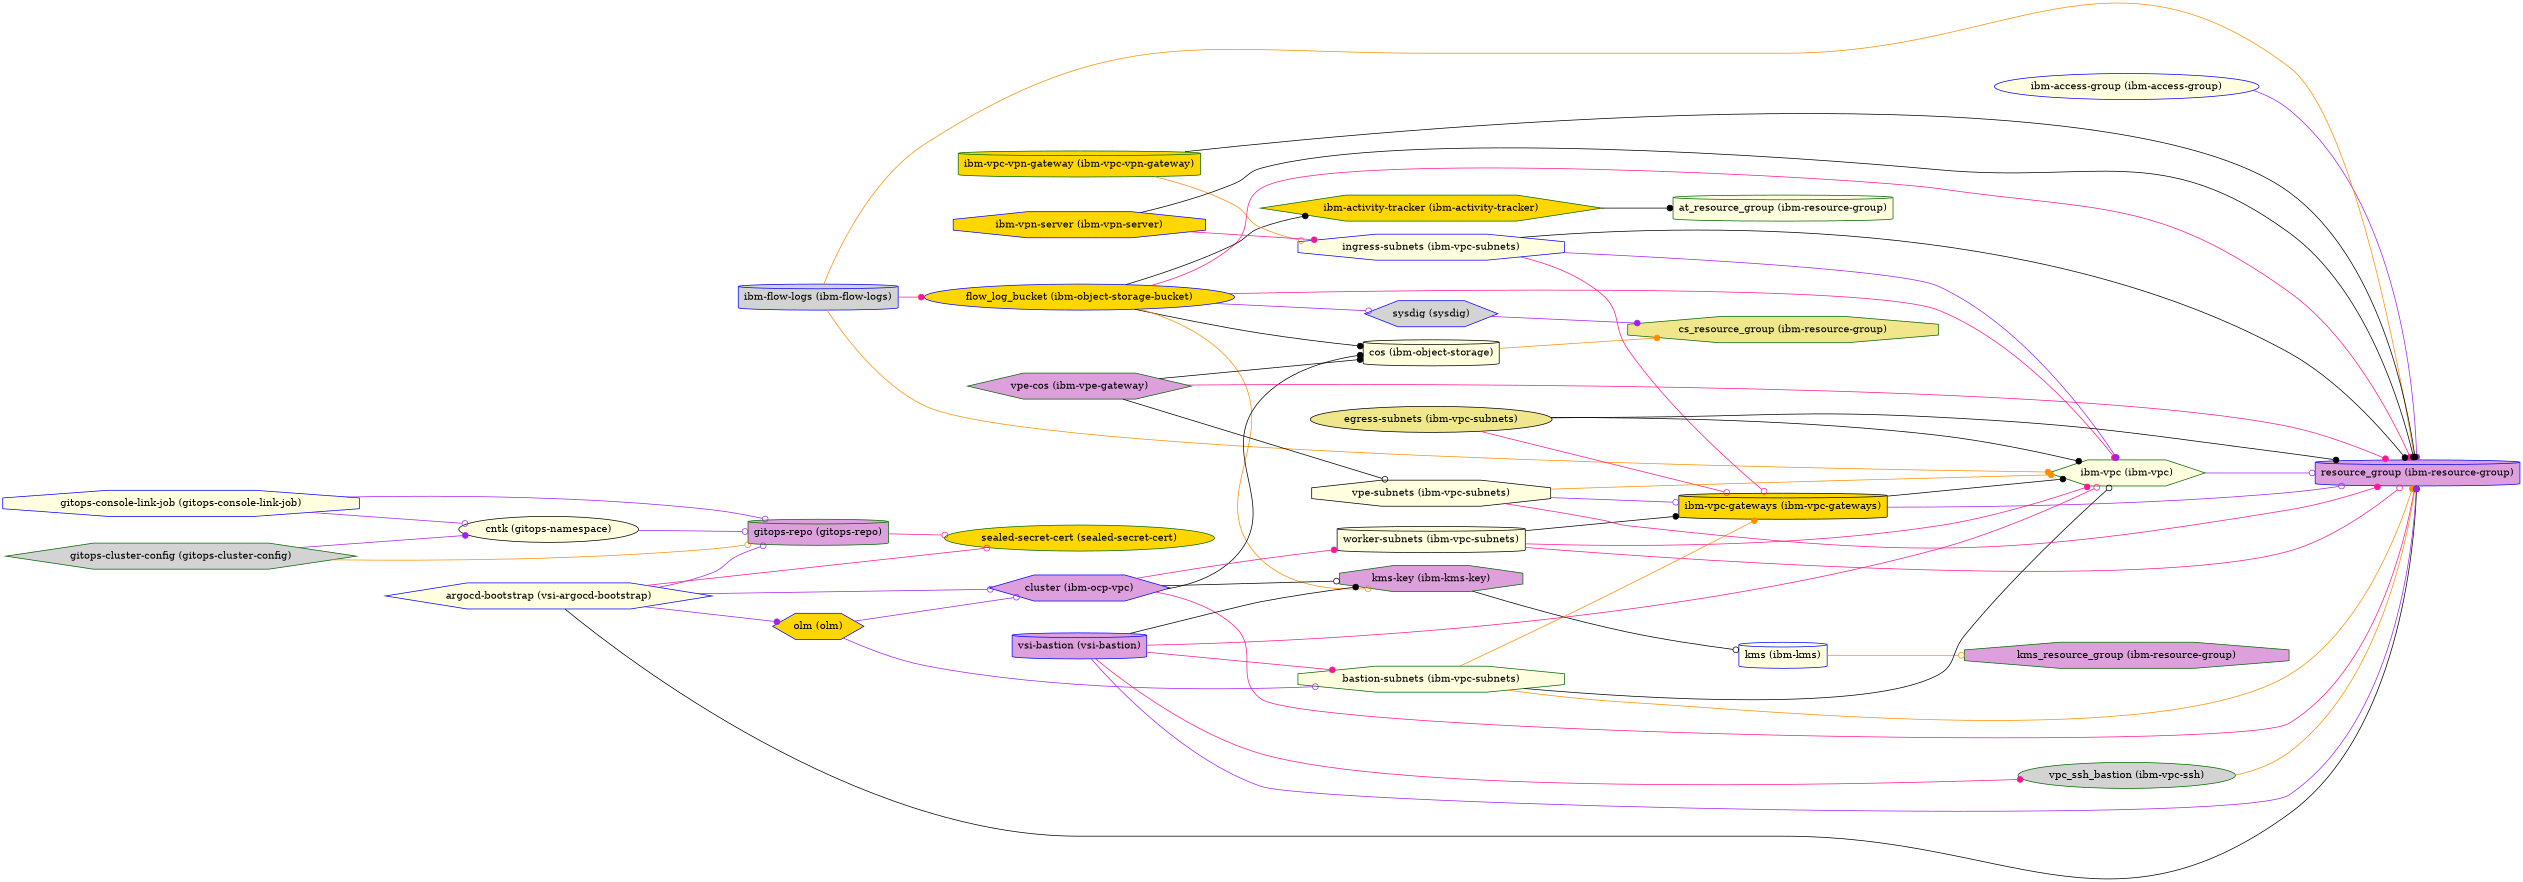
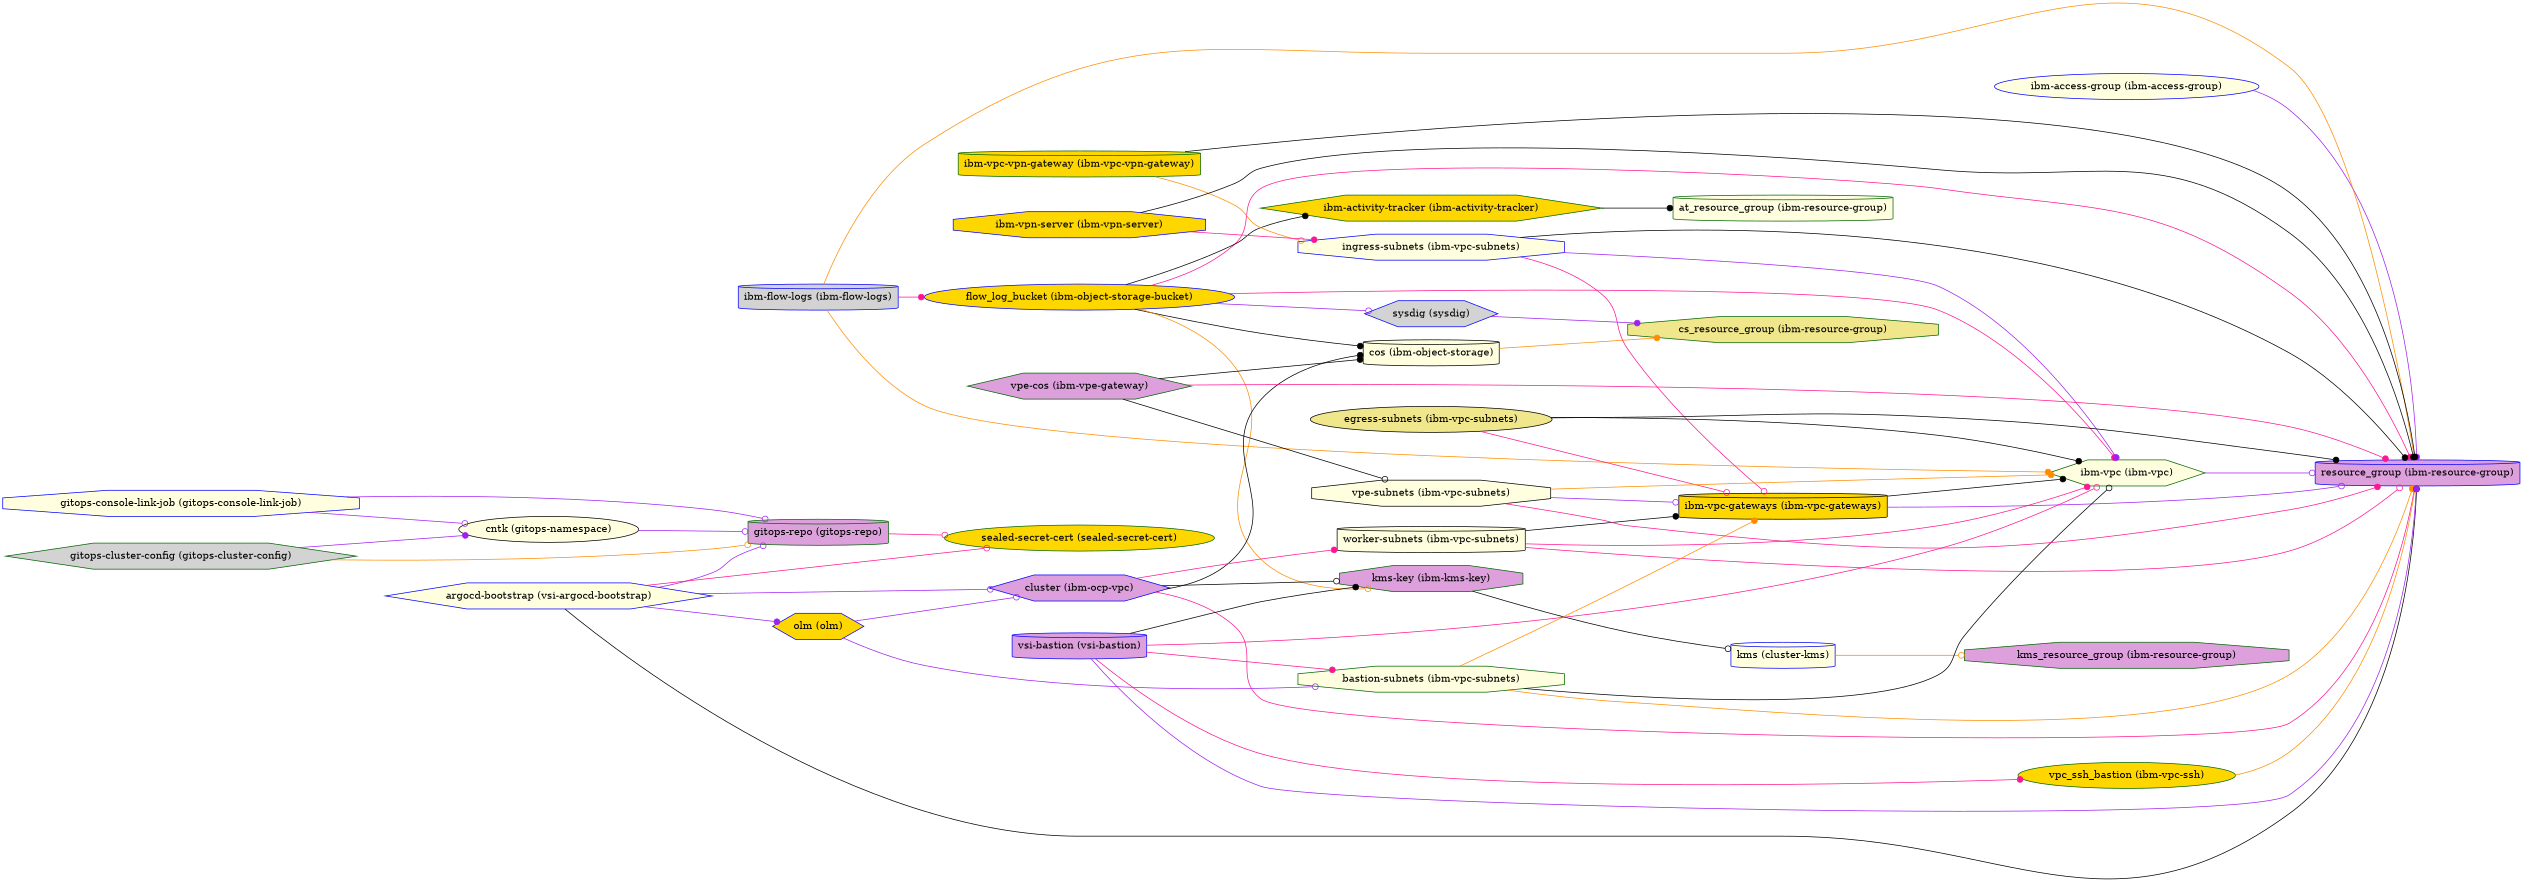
node "kms (ibm-kms)": label "kms (ibm-kms)" -> "kms (cluster-kms)"
node "vpc_ssh_bastion (ibm-vpc-ssh)": fillcolor lightgrey -> gold
